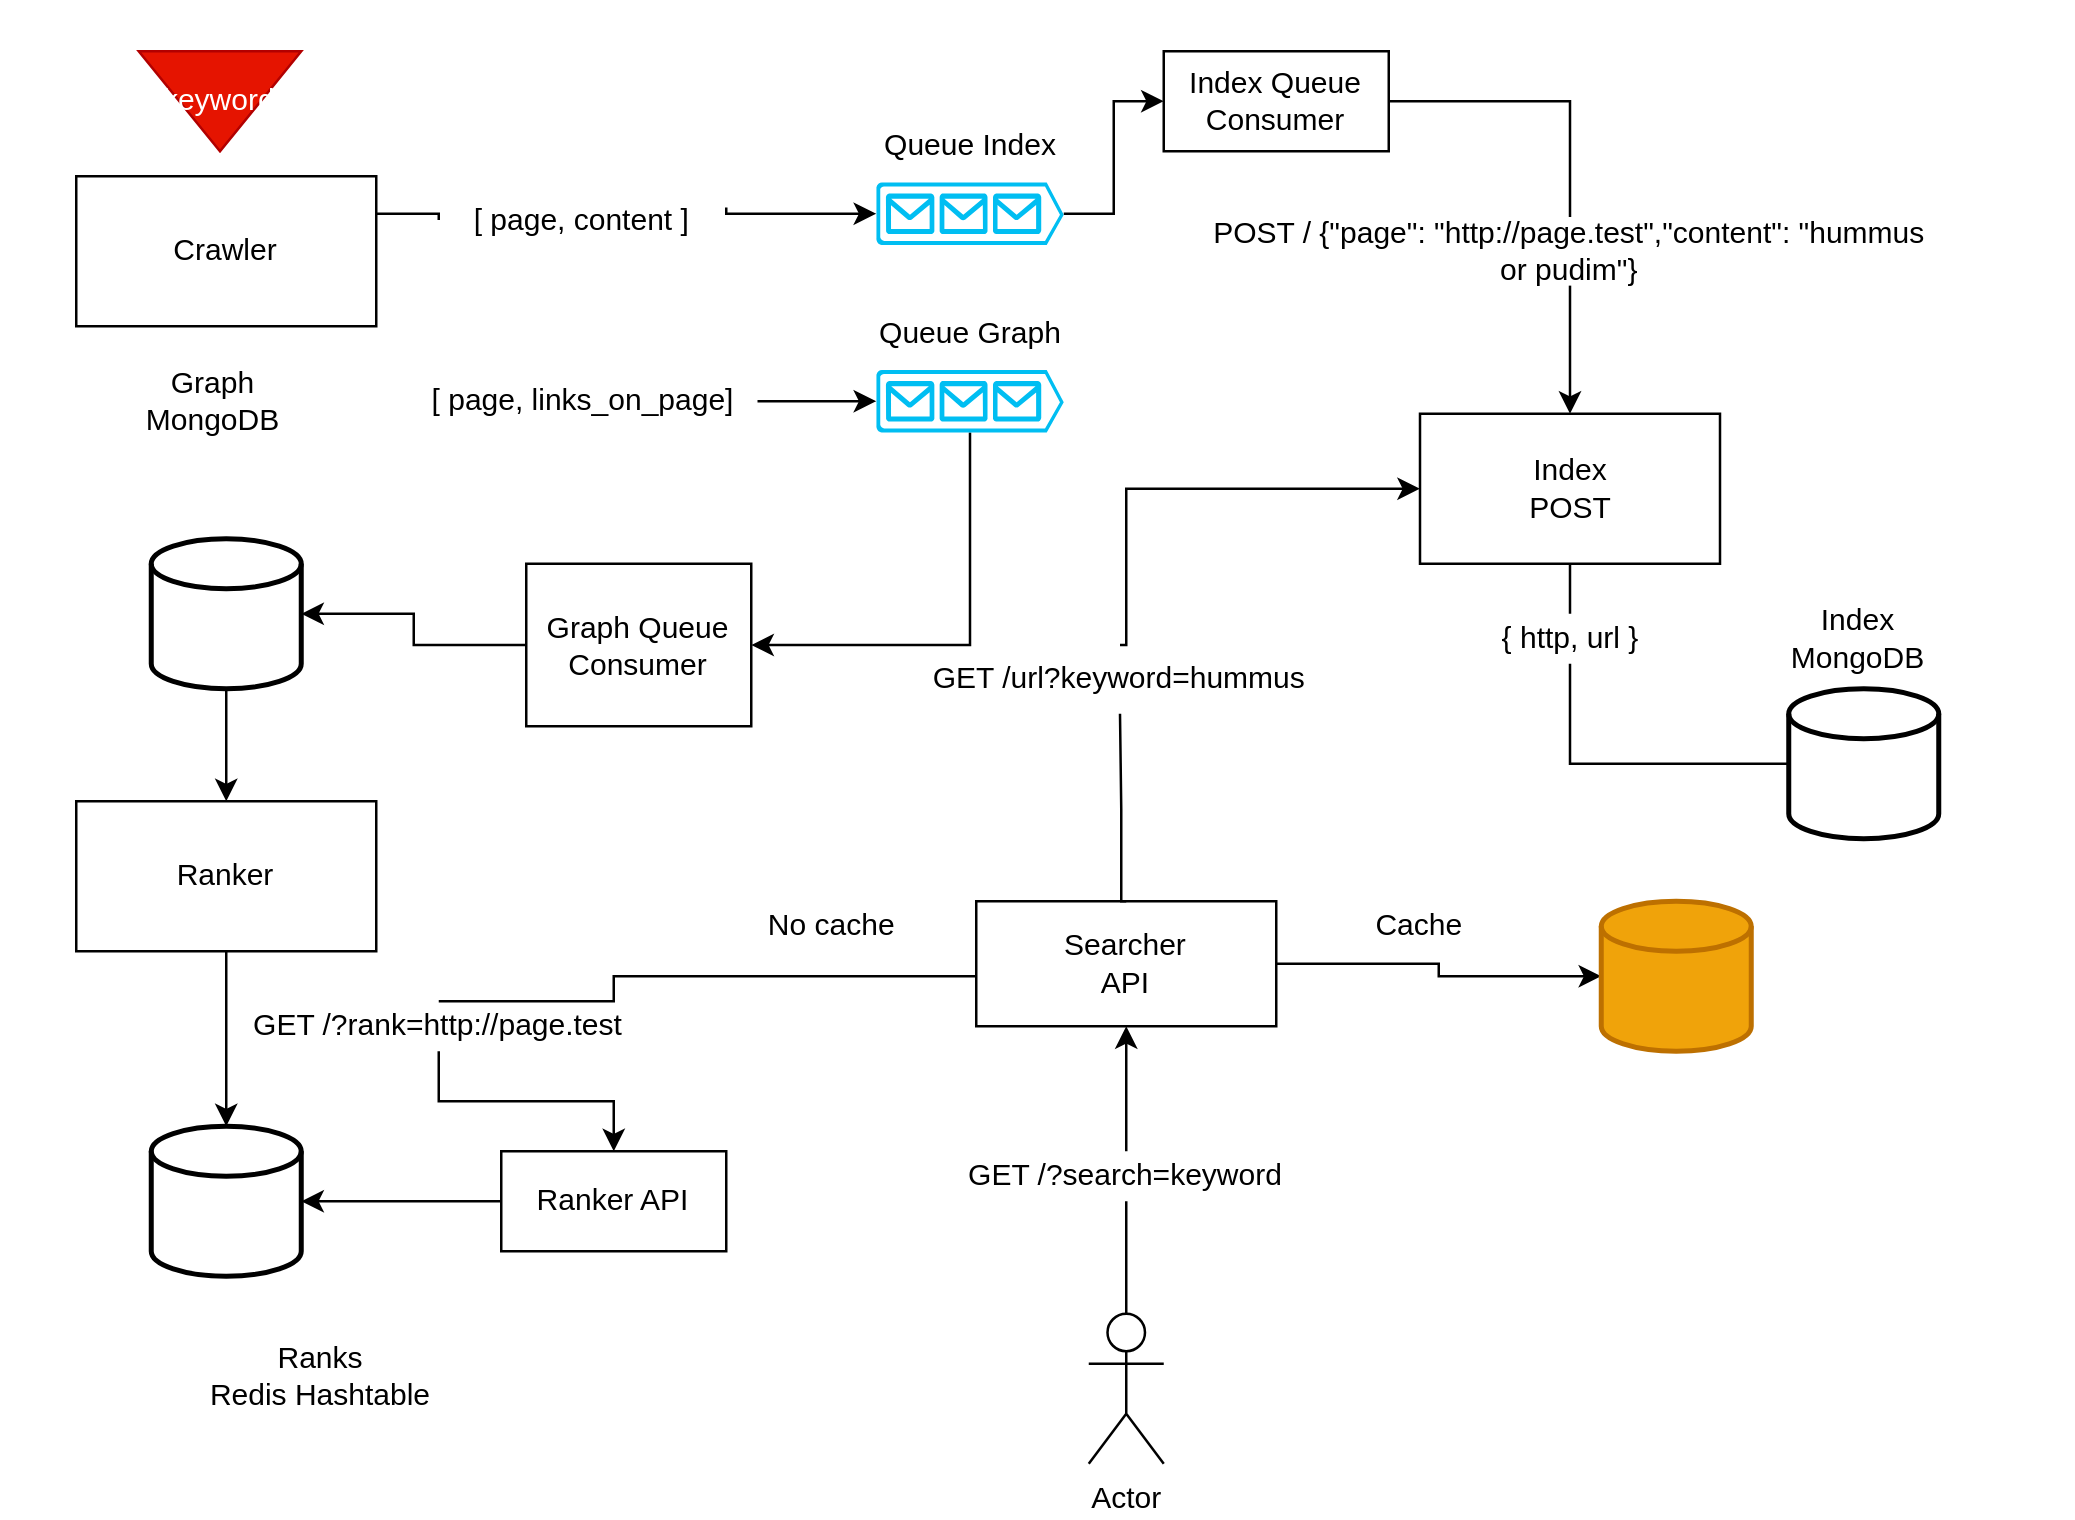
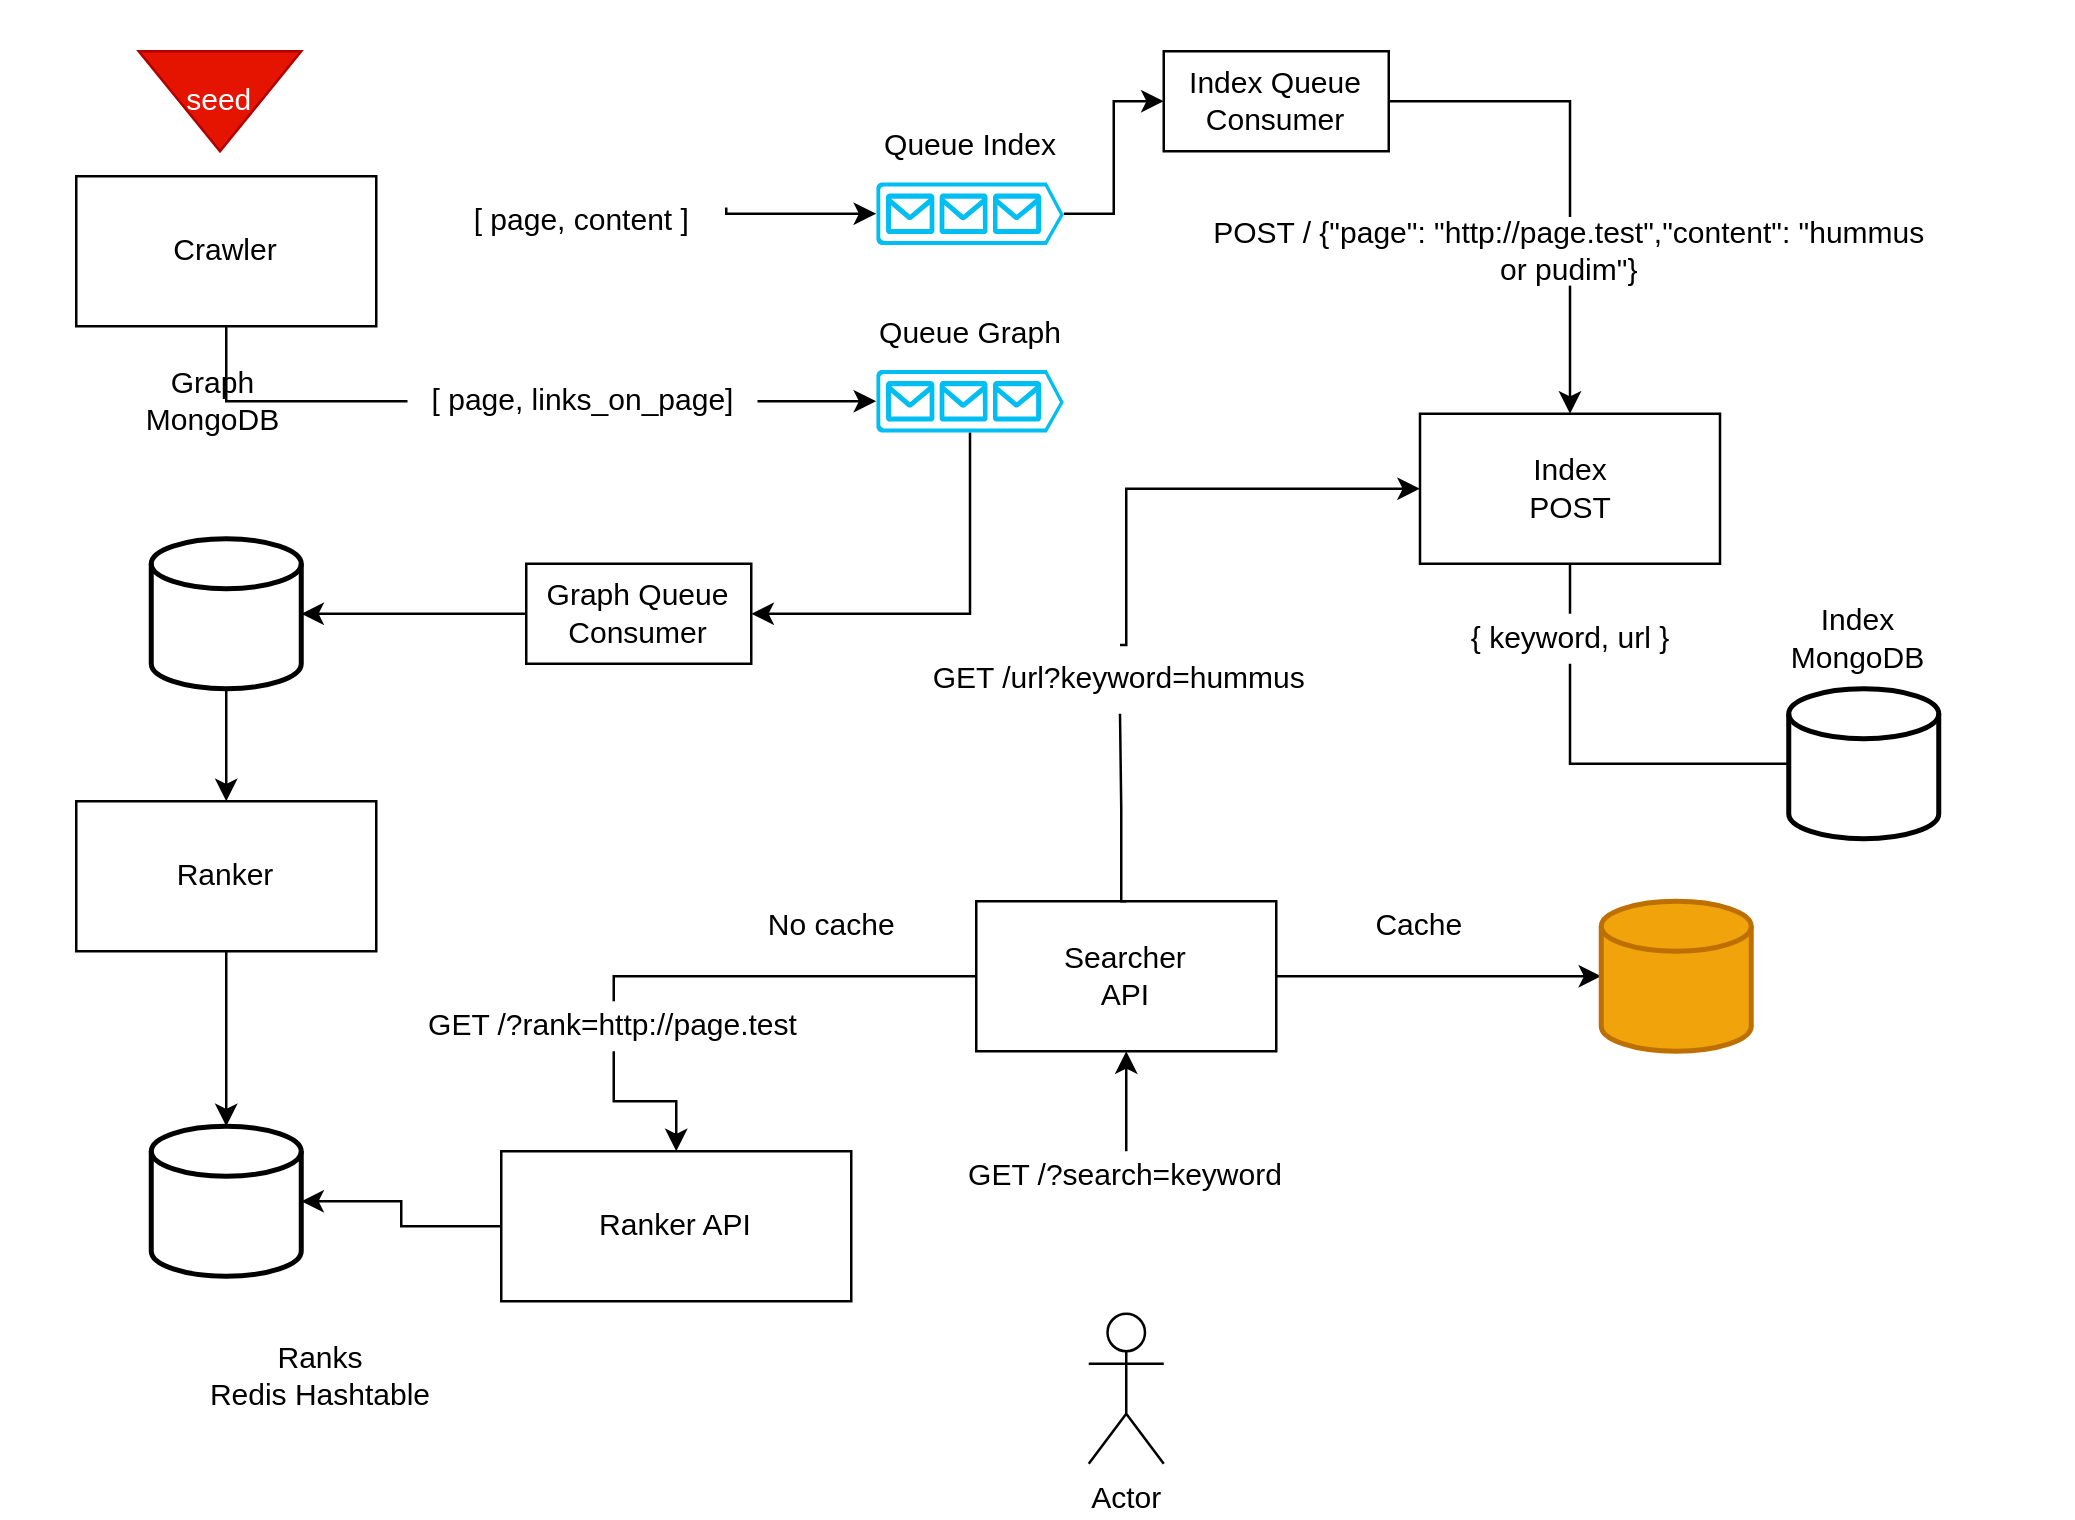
node "keyword": label "keyword" -> "seed"
edge "[ page, content ]" -- "Crawler": removed
edge "Crawler" -- "[ page, links_on_page]": added
node "{ http, url }": label "{ http, url }" -> "{ keyword, url }"
node "Graph Queue Consumer": size 225x163 -> 225x100
node "Searcher API": size 300x125 -> 300x150
node "GET /?rank=http://page.test": moved (439, 1026) -> (614, 1026)
node "Ranker API": size 225x100 -> 350x150
edge "GET /?search=keyword" -- "Actor": removed
